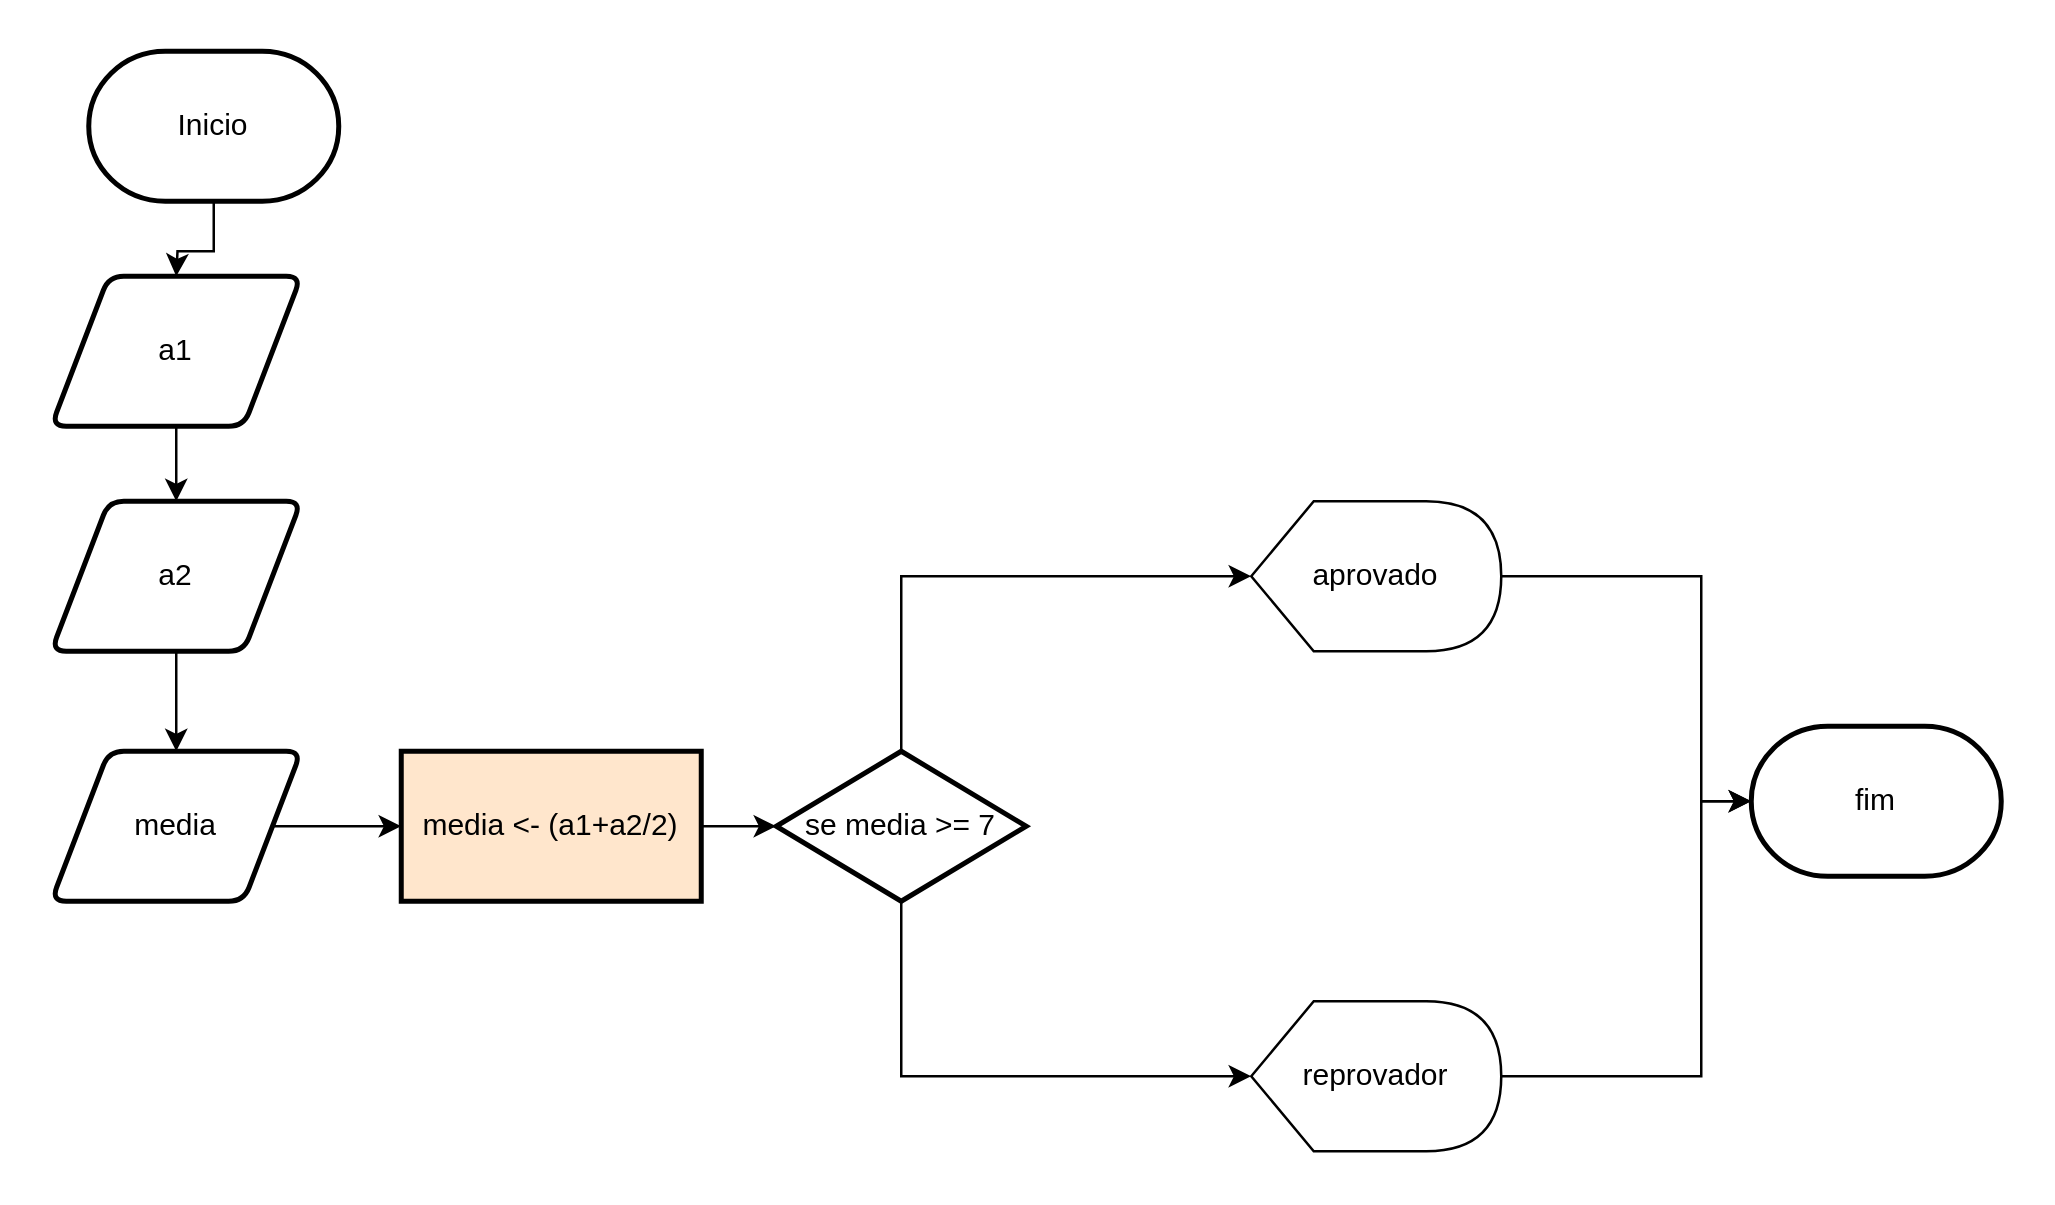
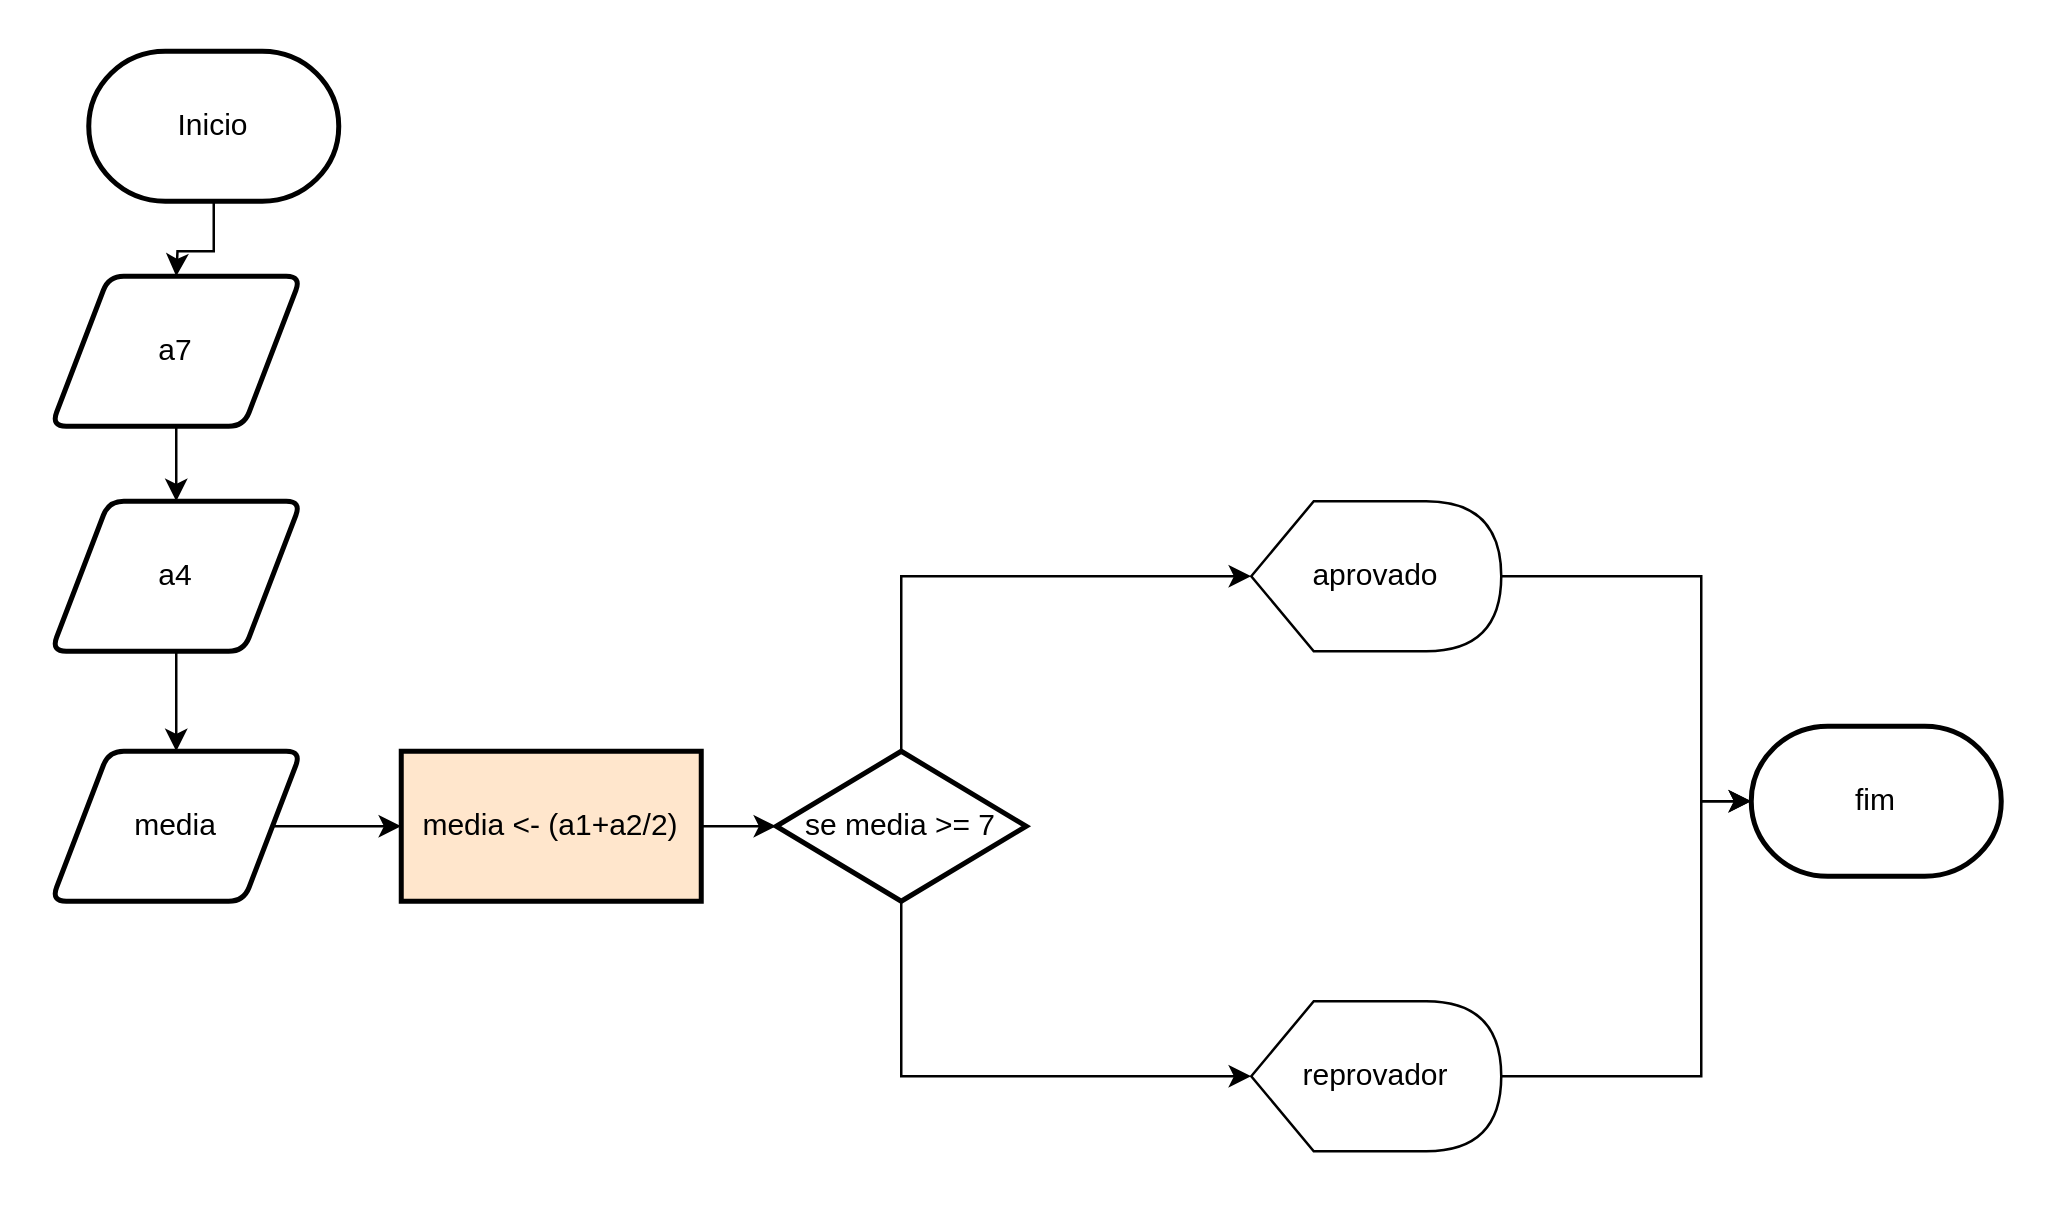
node "a1": label "a1" -> "a7"
node "a2": label "a2" -> "a4"
